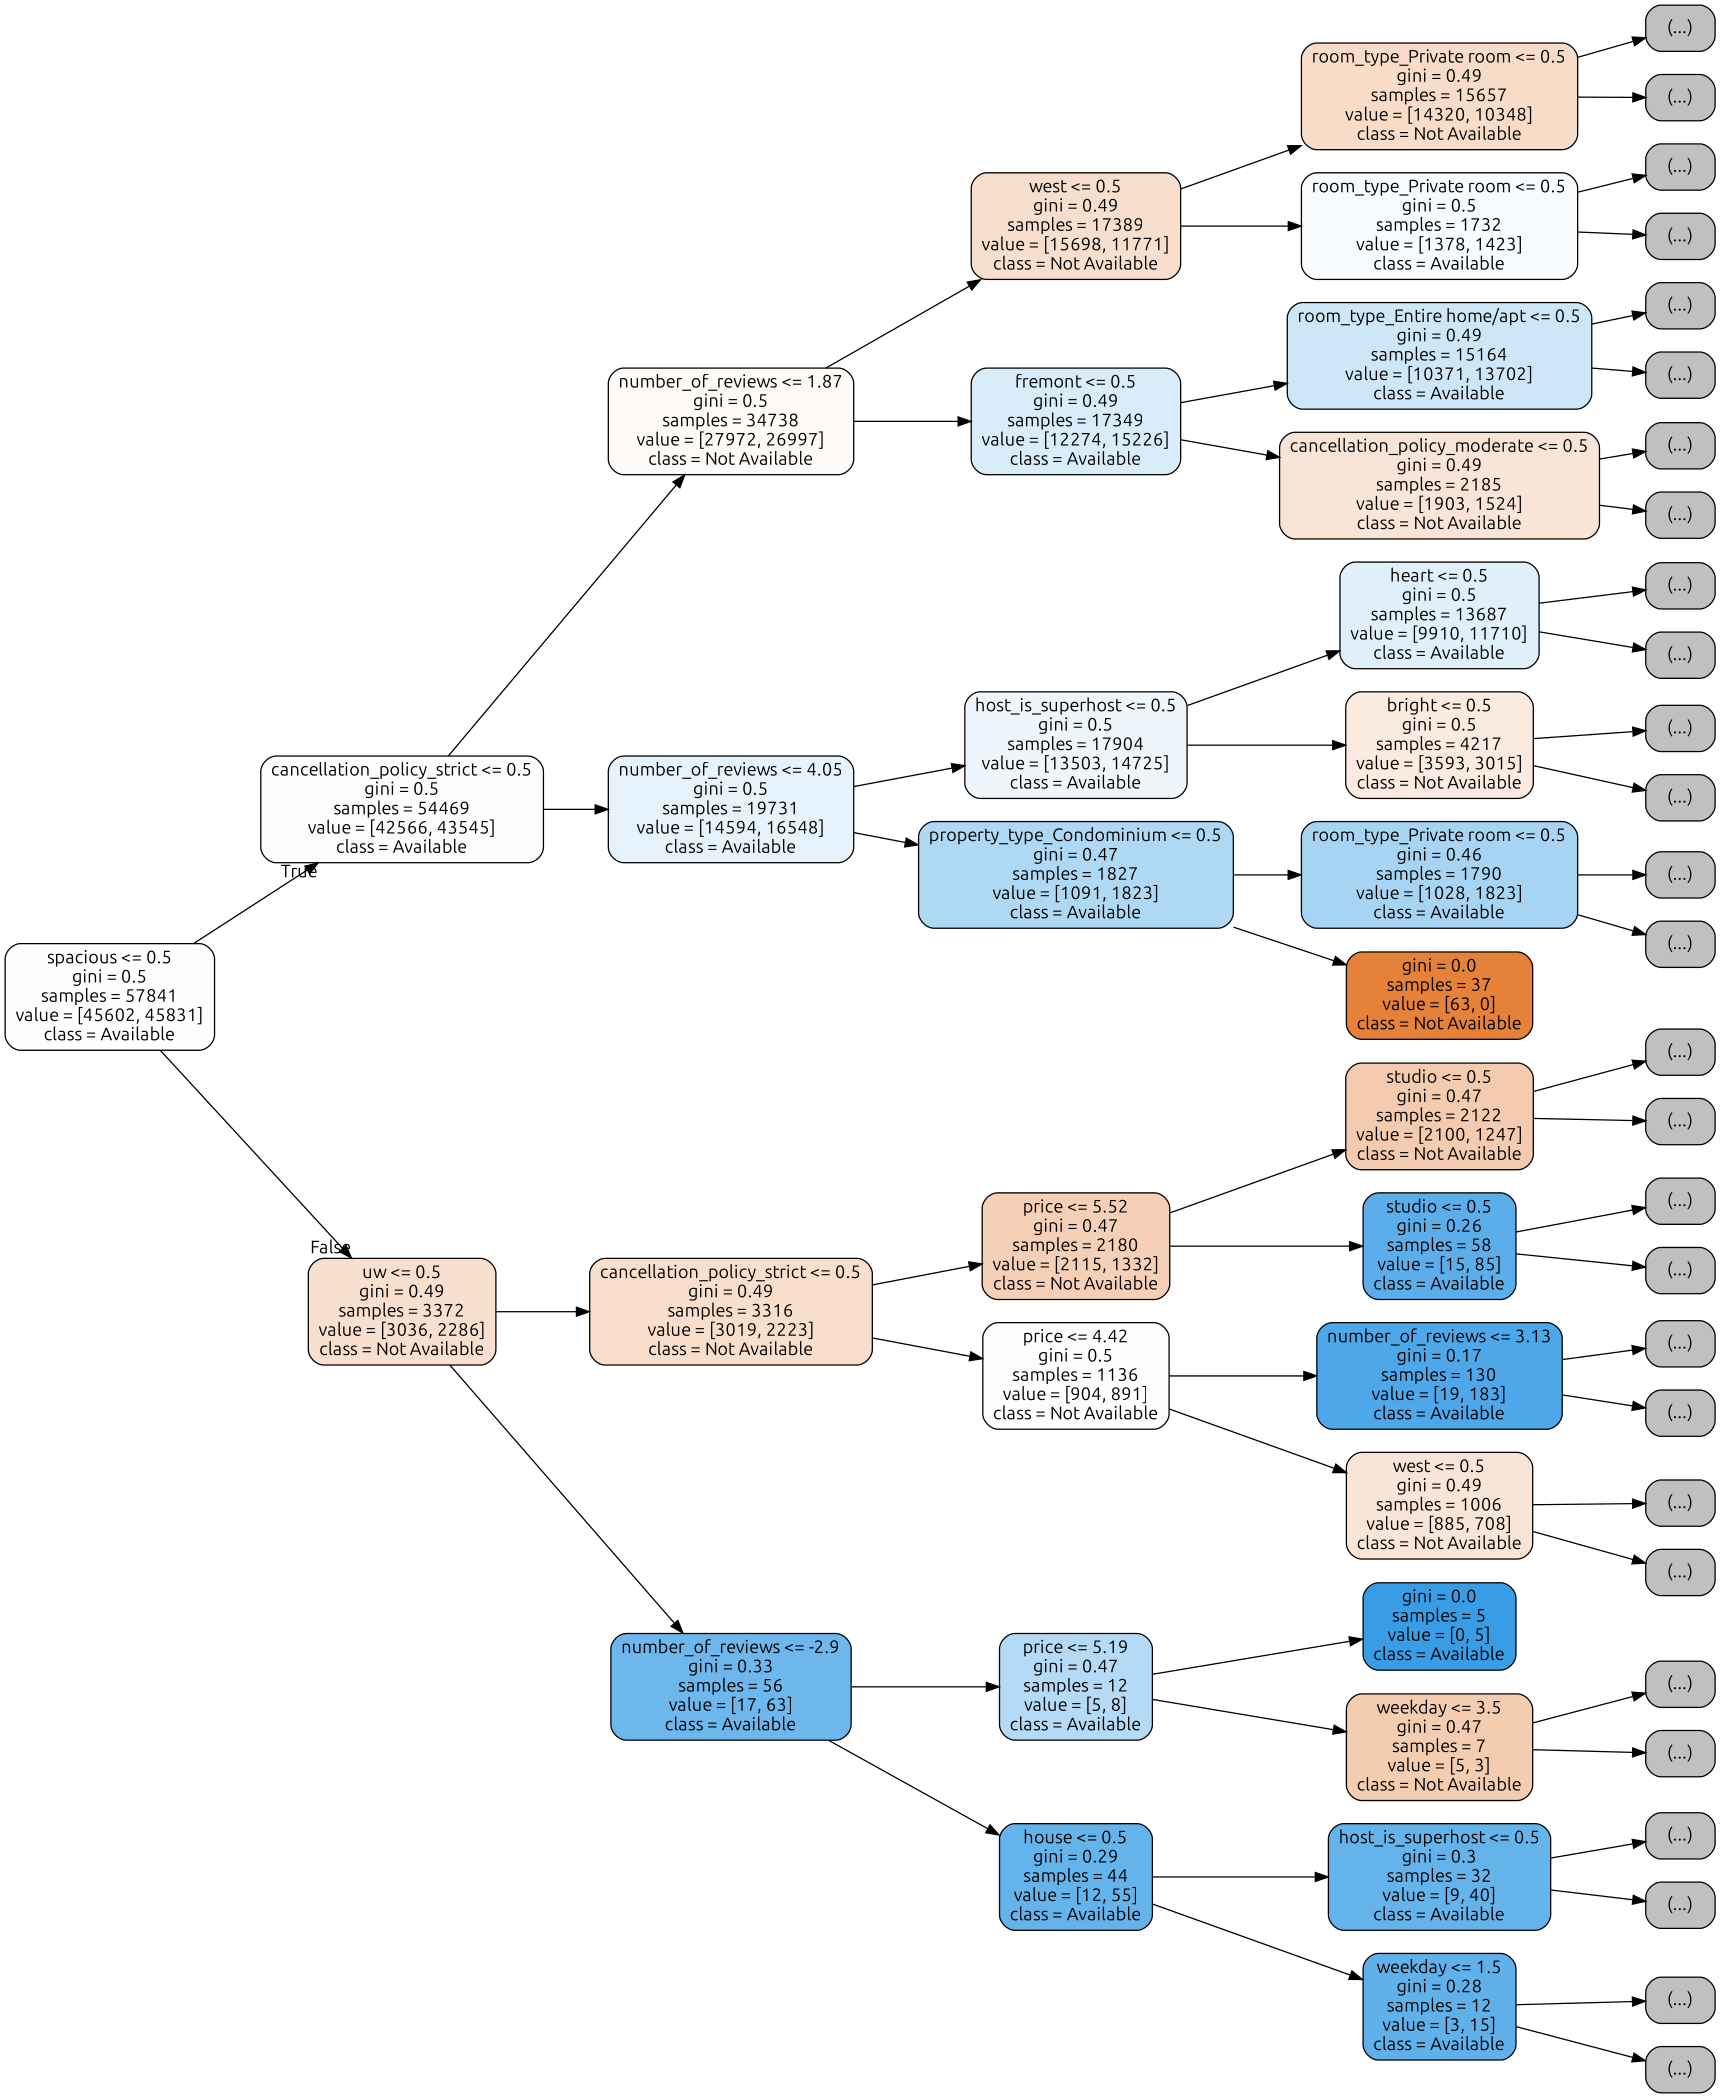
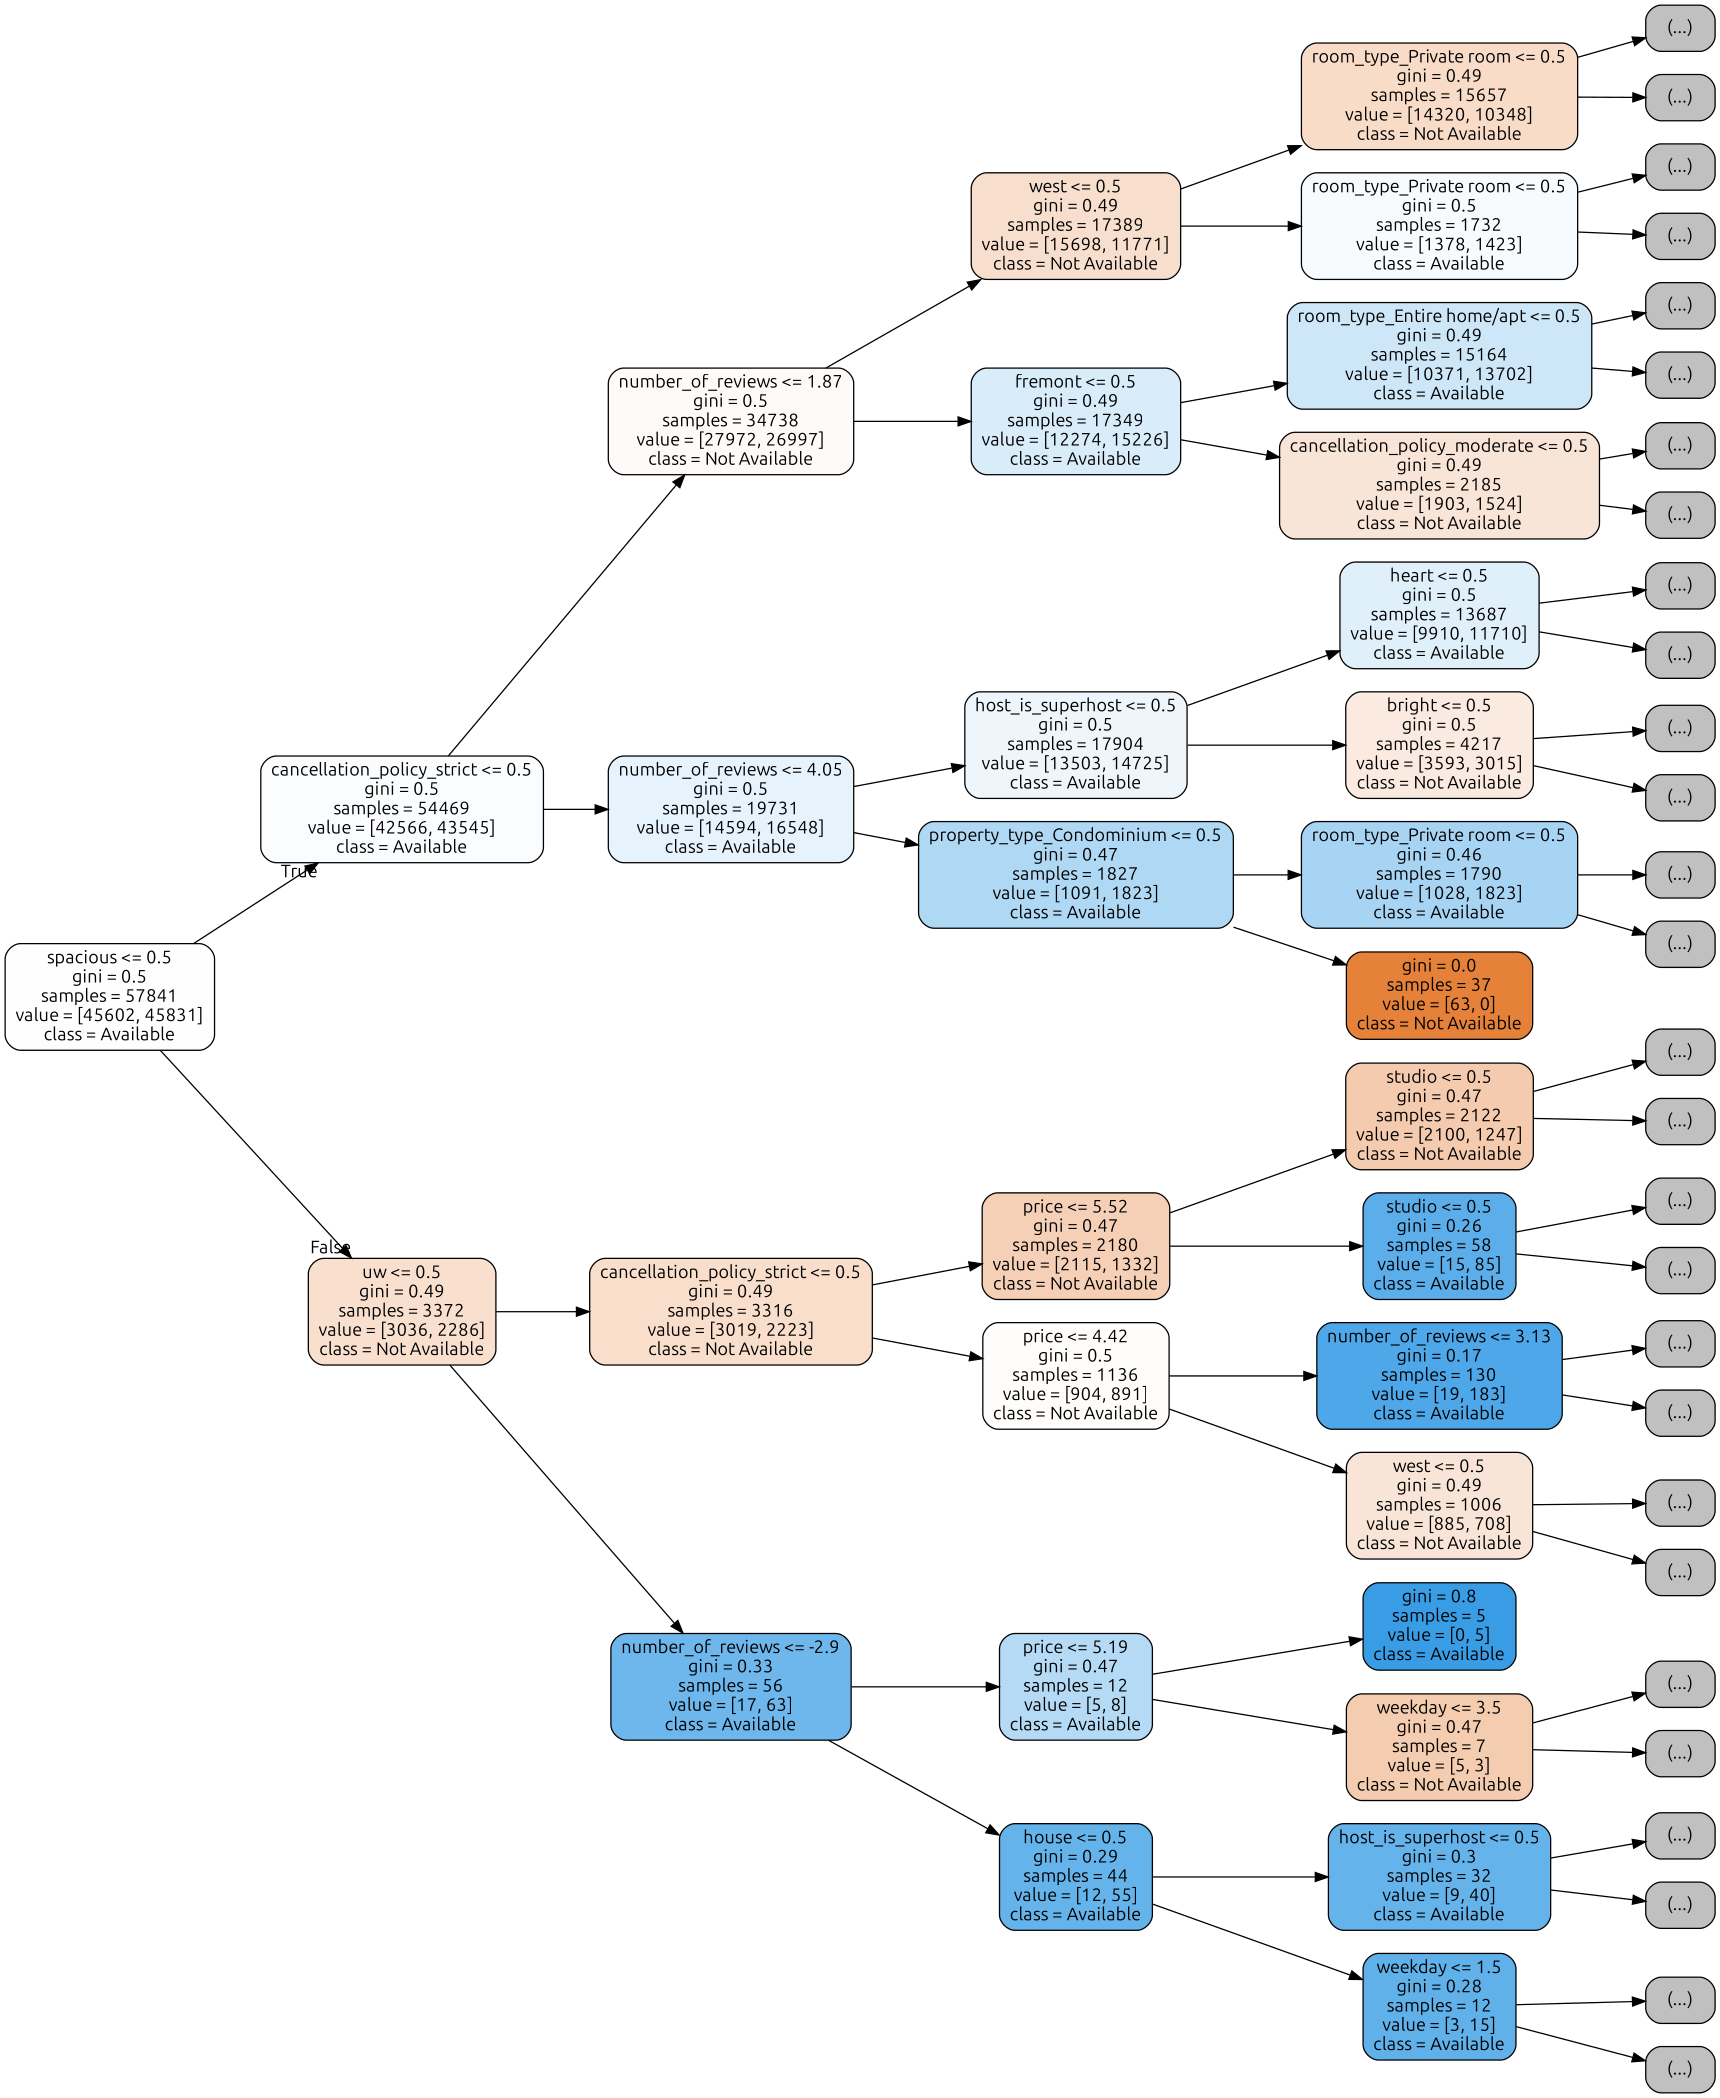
node "gini = 0.0 samples = 5 value = [0, 5] class = Available": label "gini = 0.0 samples = 5 value = [0, 5] class = Available" -> "gini = 0.8 samples = 5 value = [0, 5] class = Available"
